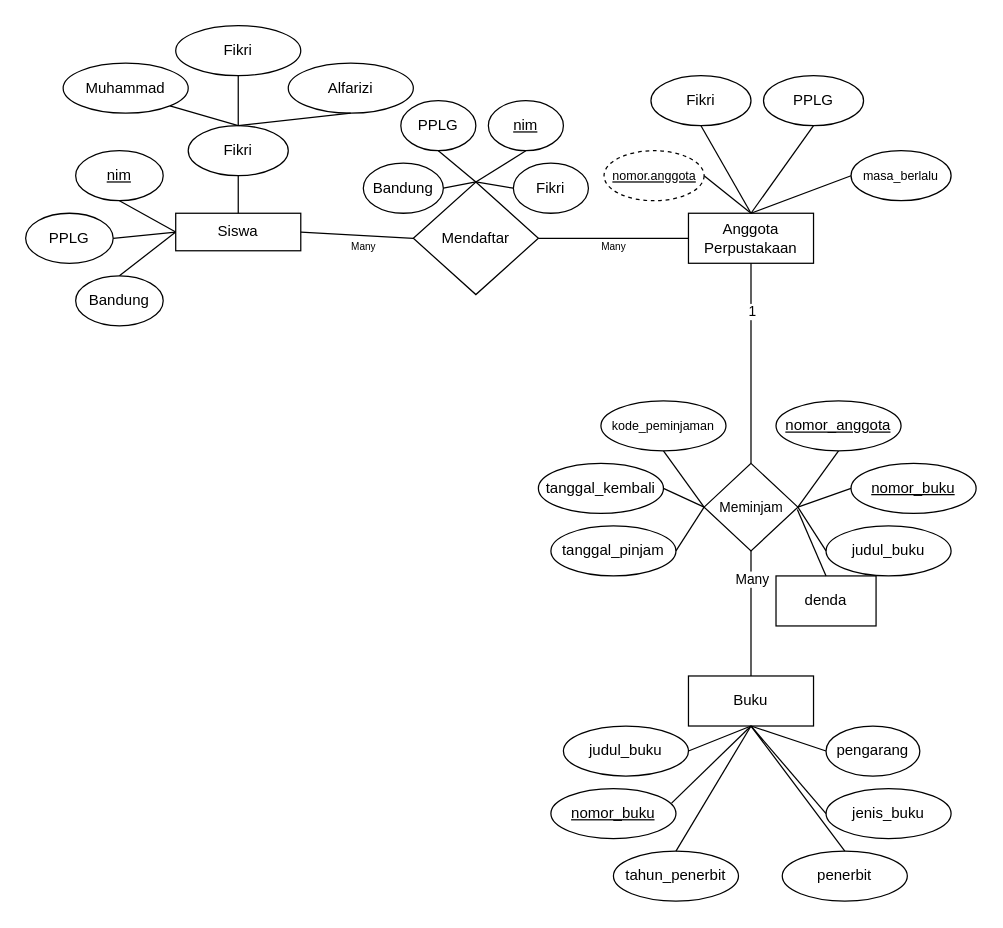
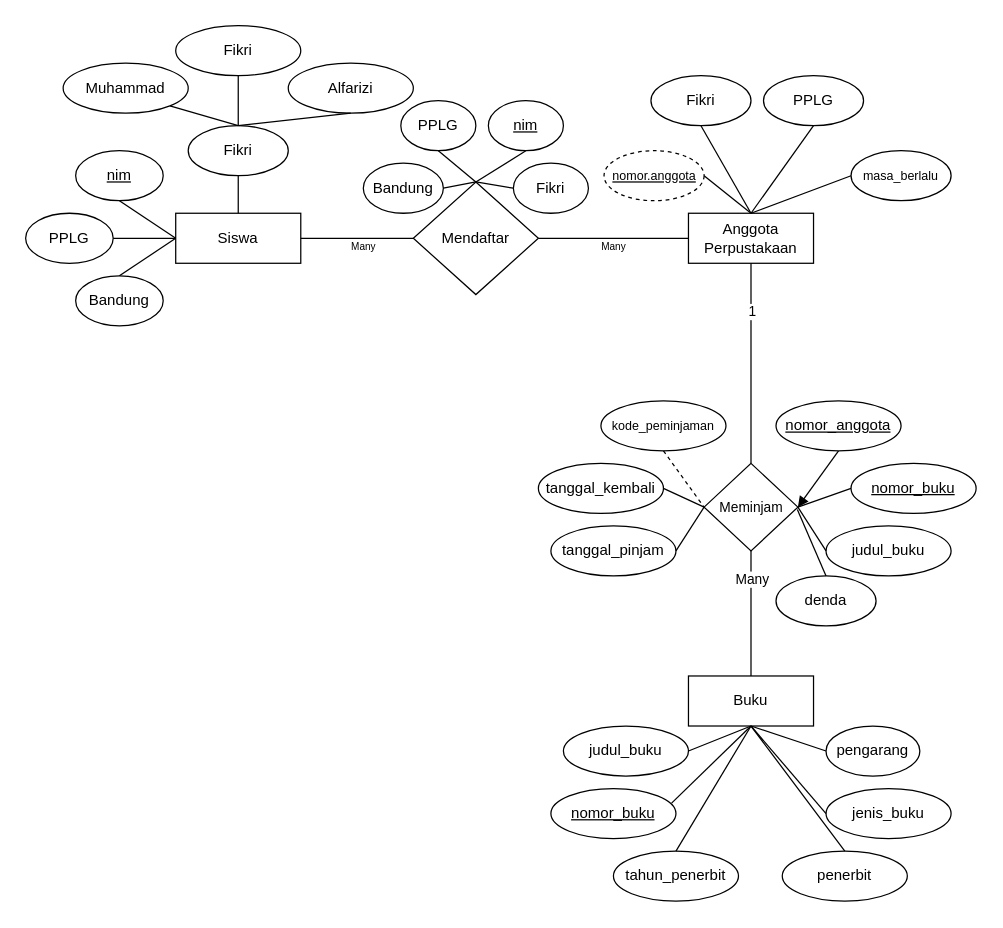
node "Siswa": size 125x38 -> 125x50
edge "kode_peminjaman" -- "Meminjam": style solid -> dashed
edge "nomor_anggota" -- "Meminjam": arrowhead none -> block
node "denda": shape rectangle -> ellipse
